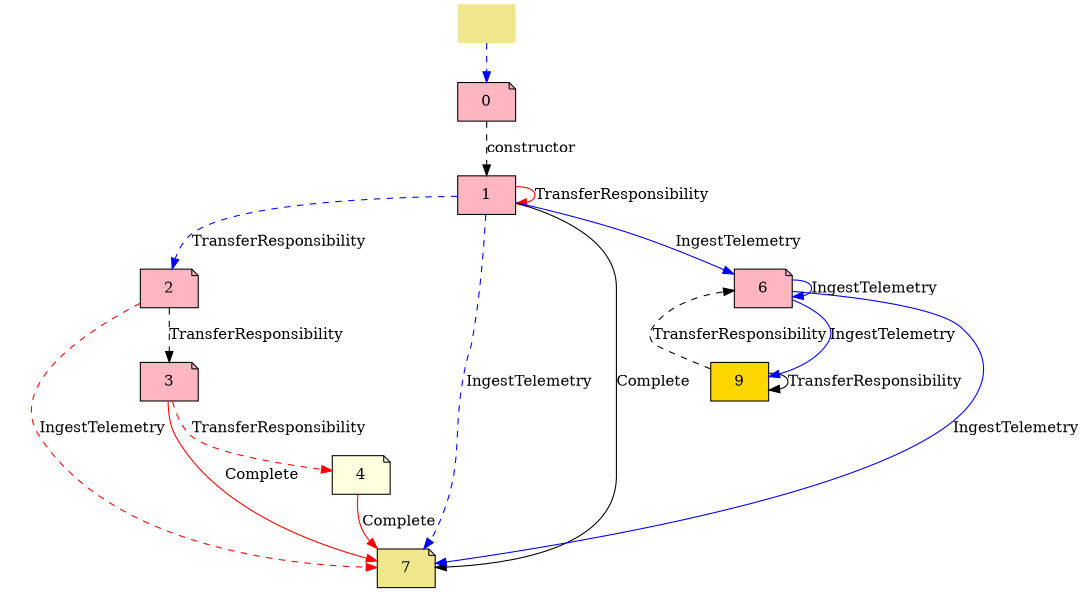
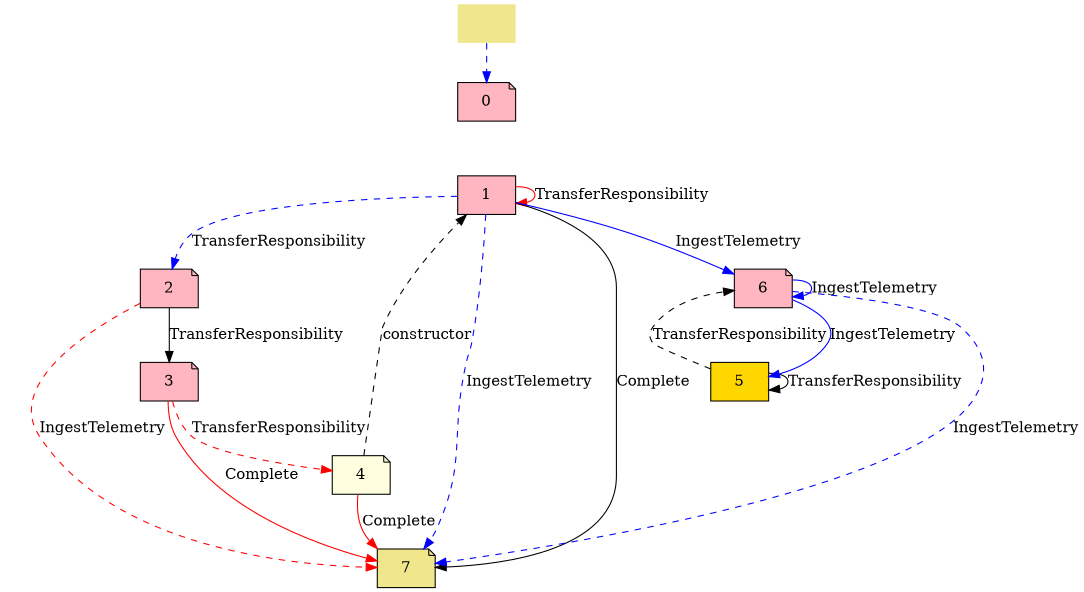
edge "0" -> "1": now "4" -> "1"
edge "2" -> "3": style dashed -> solid
node "9": label "9" -> "5"
edge "6" -> "7": style solid -> dashed
